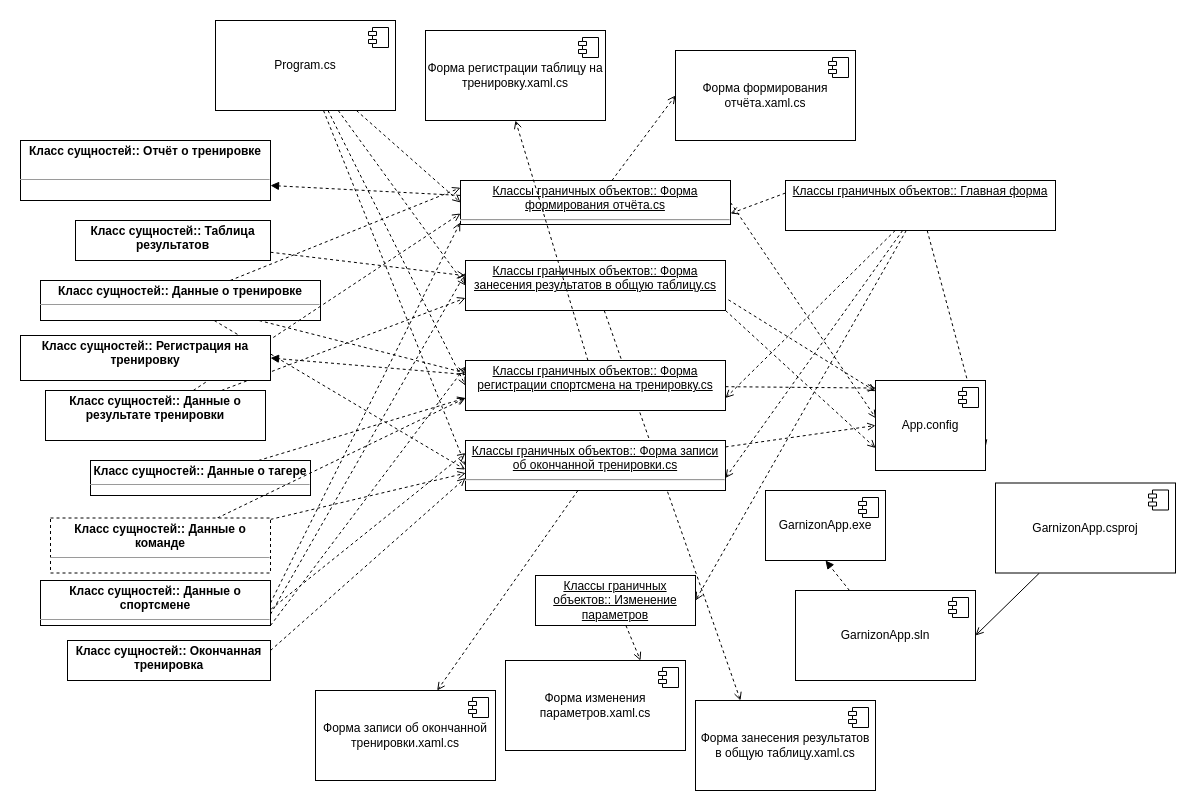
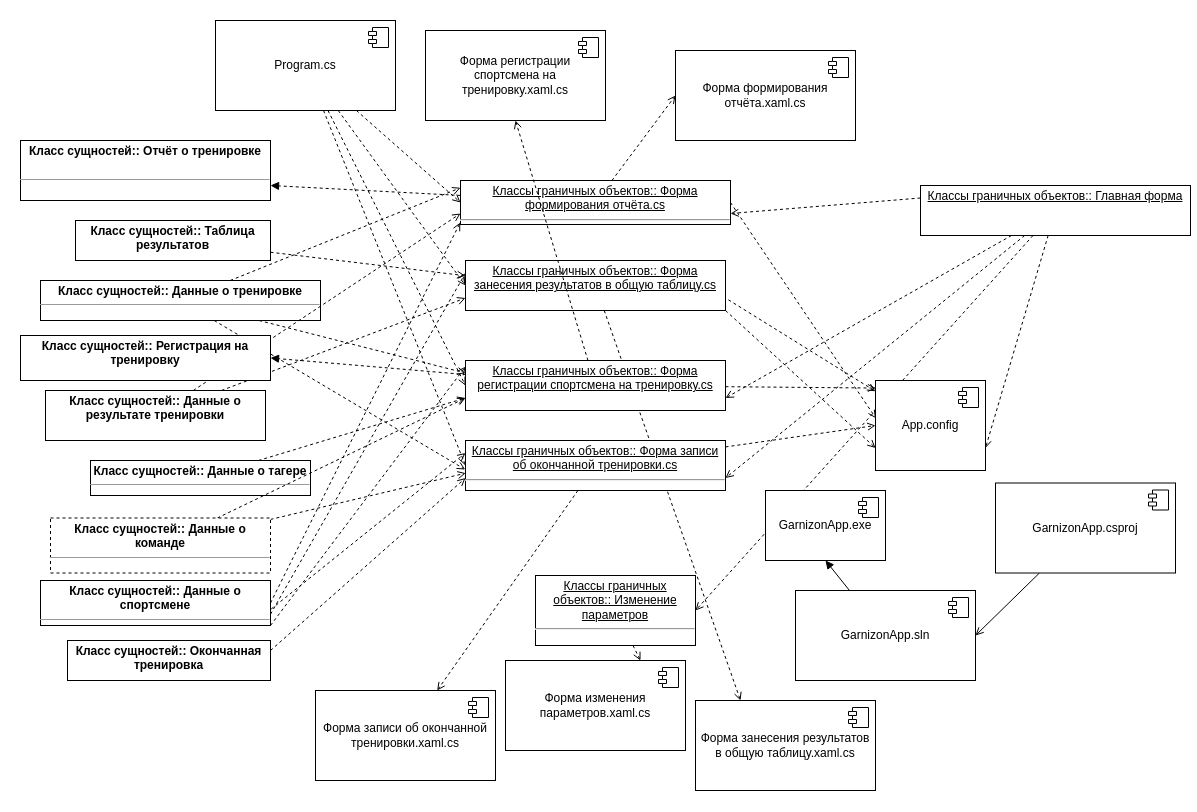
node "Форма регистрации таблицу на тренировку.xaml.cs": label "Форма регистрации таблицу на тренировку.xaml.cs" -> "Форма регистрации спортсмена на тренировку.xaml.cs"
node "Классы граничных объектов:: Главная форма": moved (921, 206) -> (1056, 211)
edge "GarnizonApp.sln" -> "GarnizonApp.exe": style dashed -> solid
node "Классы граничных объектов:: Изменение параметров": size 160x50 -> 160x70
